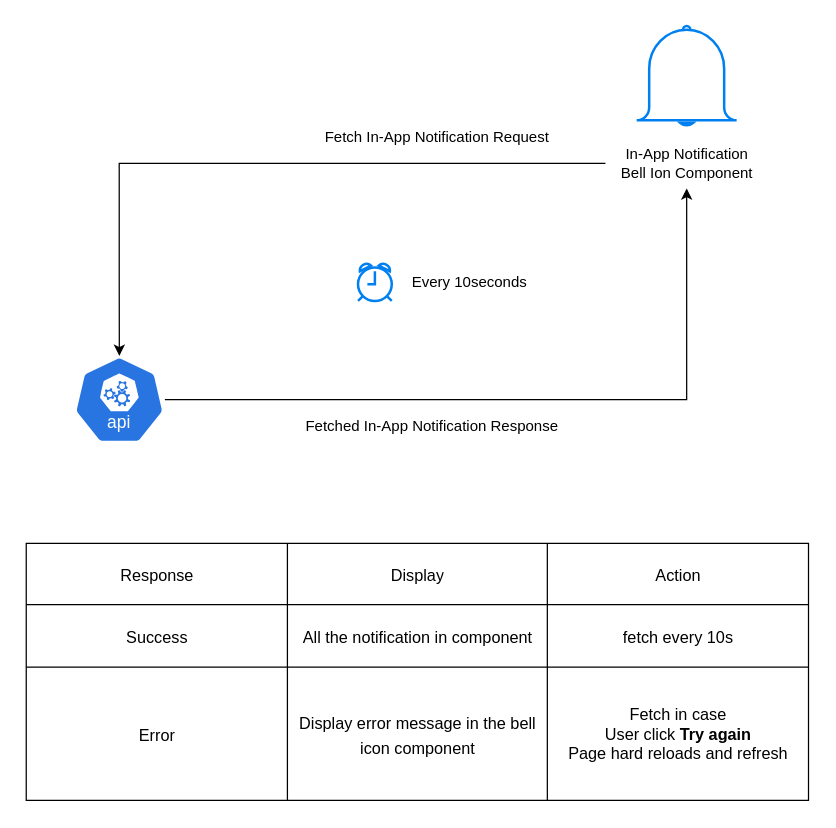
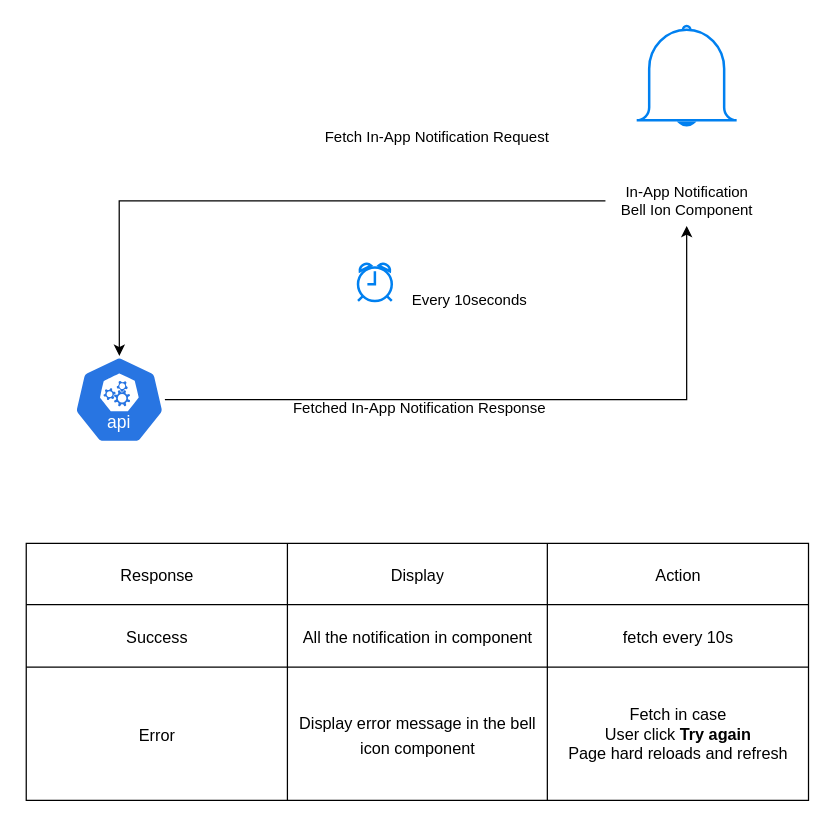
node "In-App Notification Bell Ion Component": moved (687, 163) -> (687, 201)
node "Every 10seconds": moved (469, 282) -> (469, 301)
node "Fetched In-App Notification Response": moved (432, 427) -> (419, 408)
